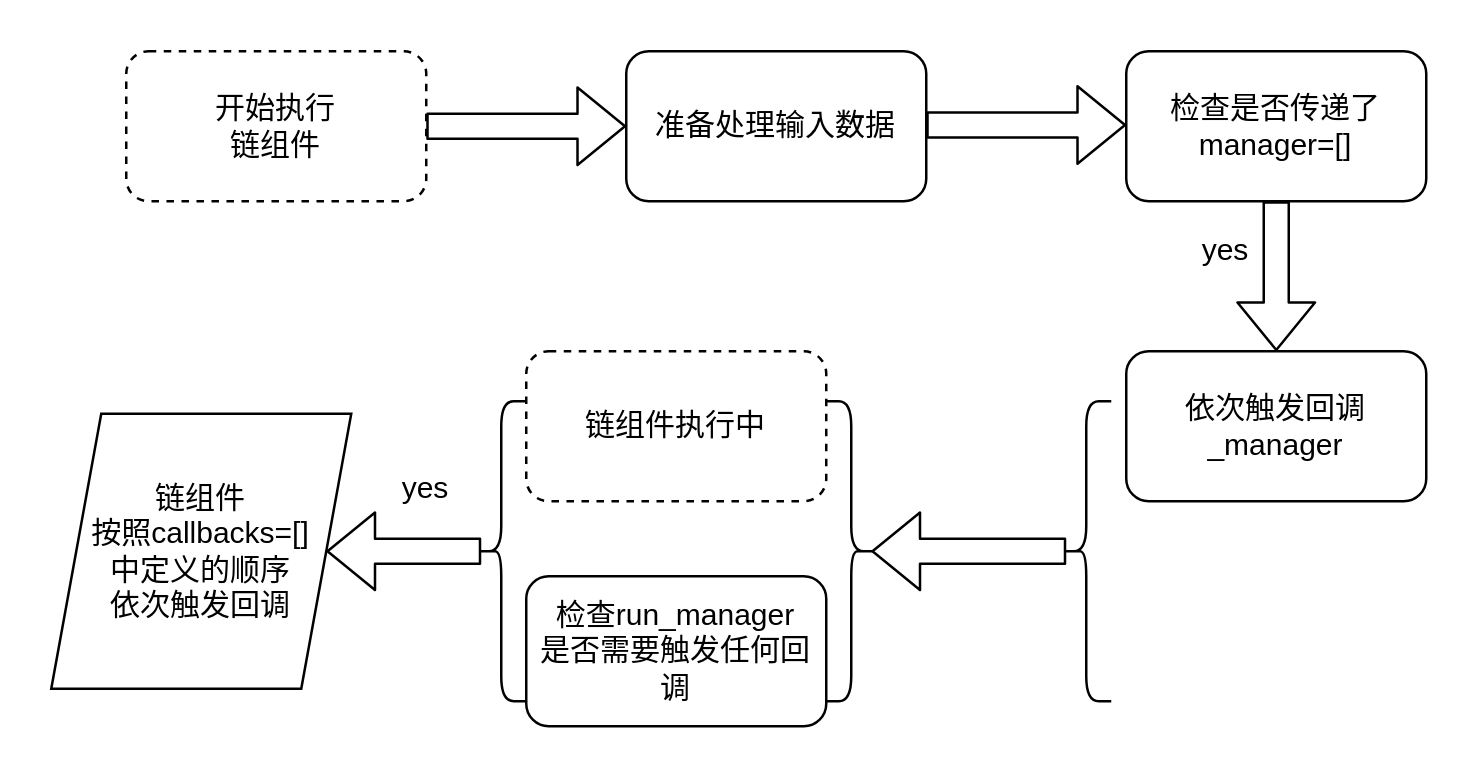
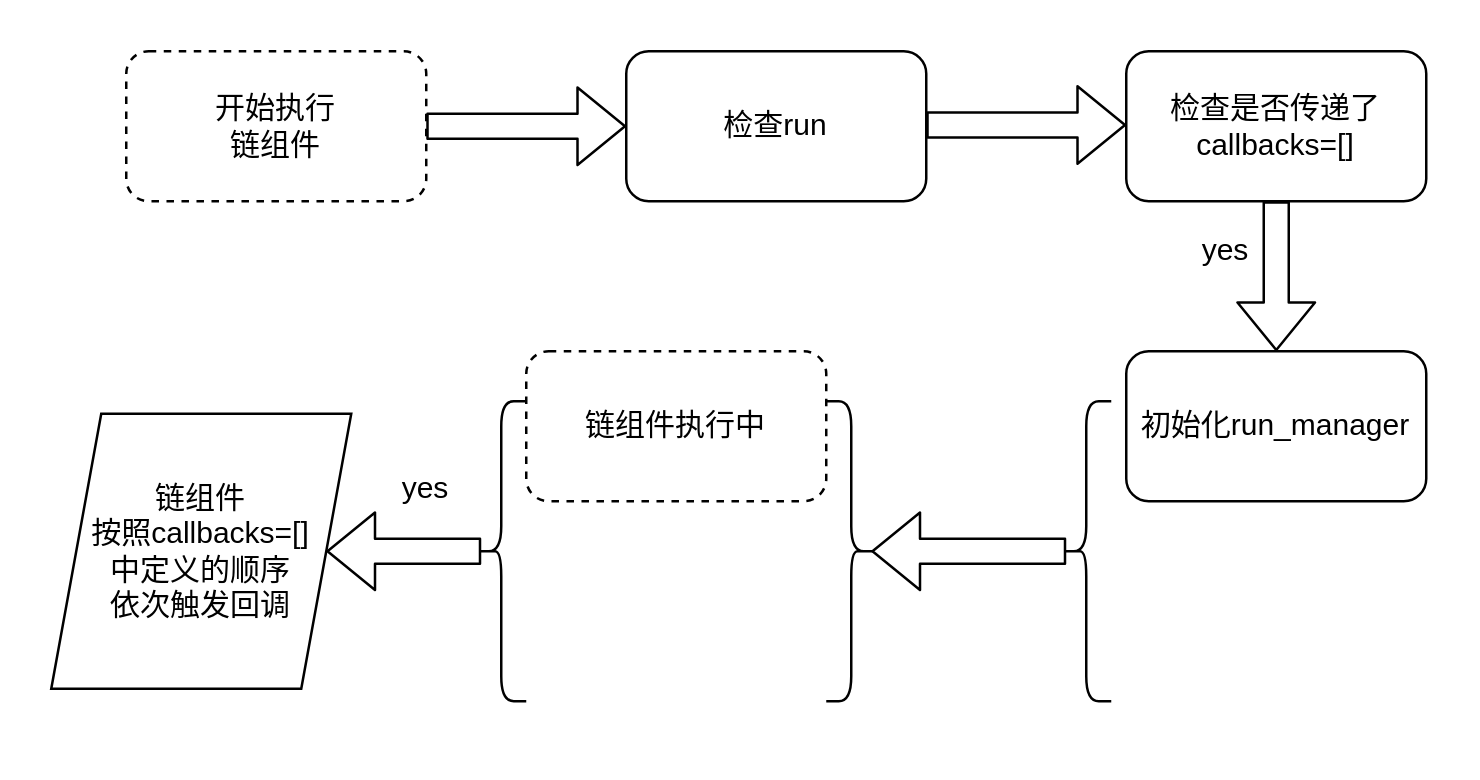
node "准备处理输入数据": label "准备处理输入数据" -> "检查run"
node "检查是否传递了 manager=[]": label "检查是否传递了 manager=[]" -> "检查是否传递了 callbacks=[]"
node "依次触发回调_manager": label "依次触发回调_manager" -> "初始化run_manager"
node "检查run_manager 是否需要触发任何回调": removed
